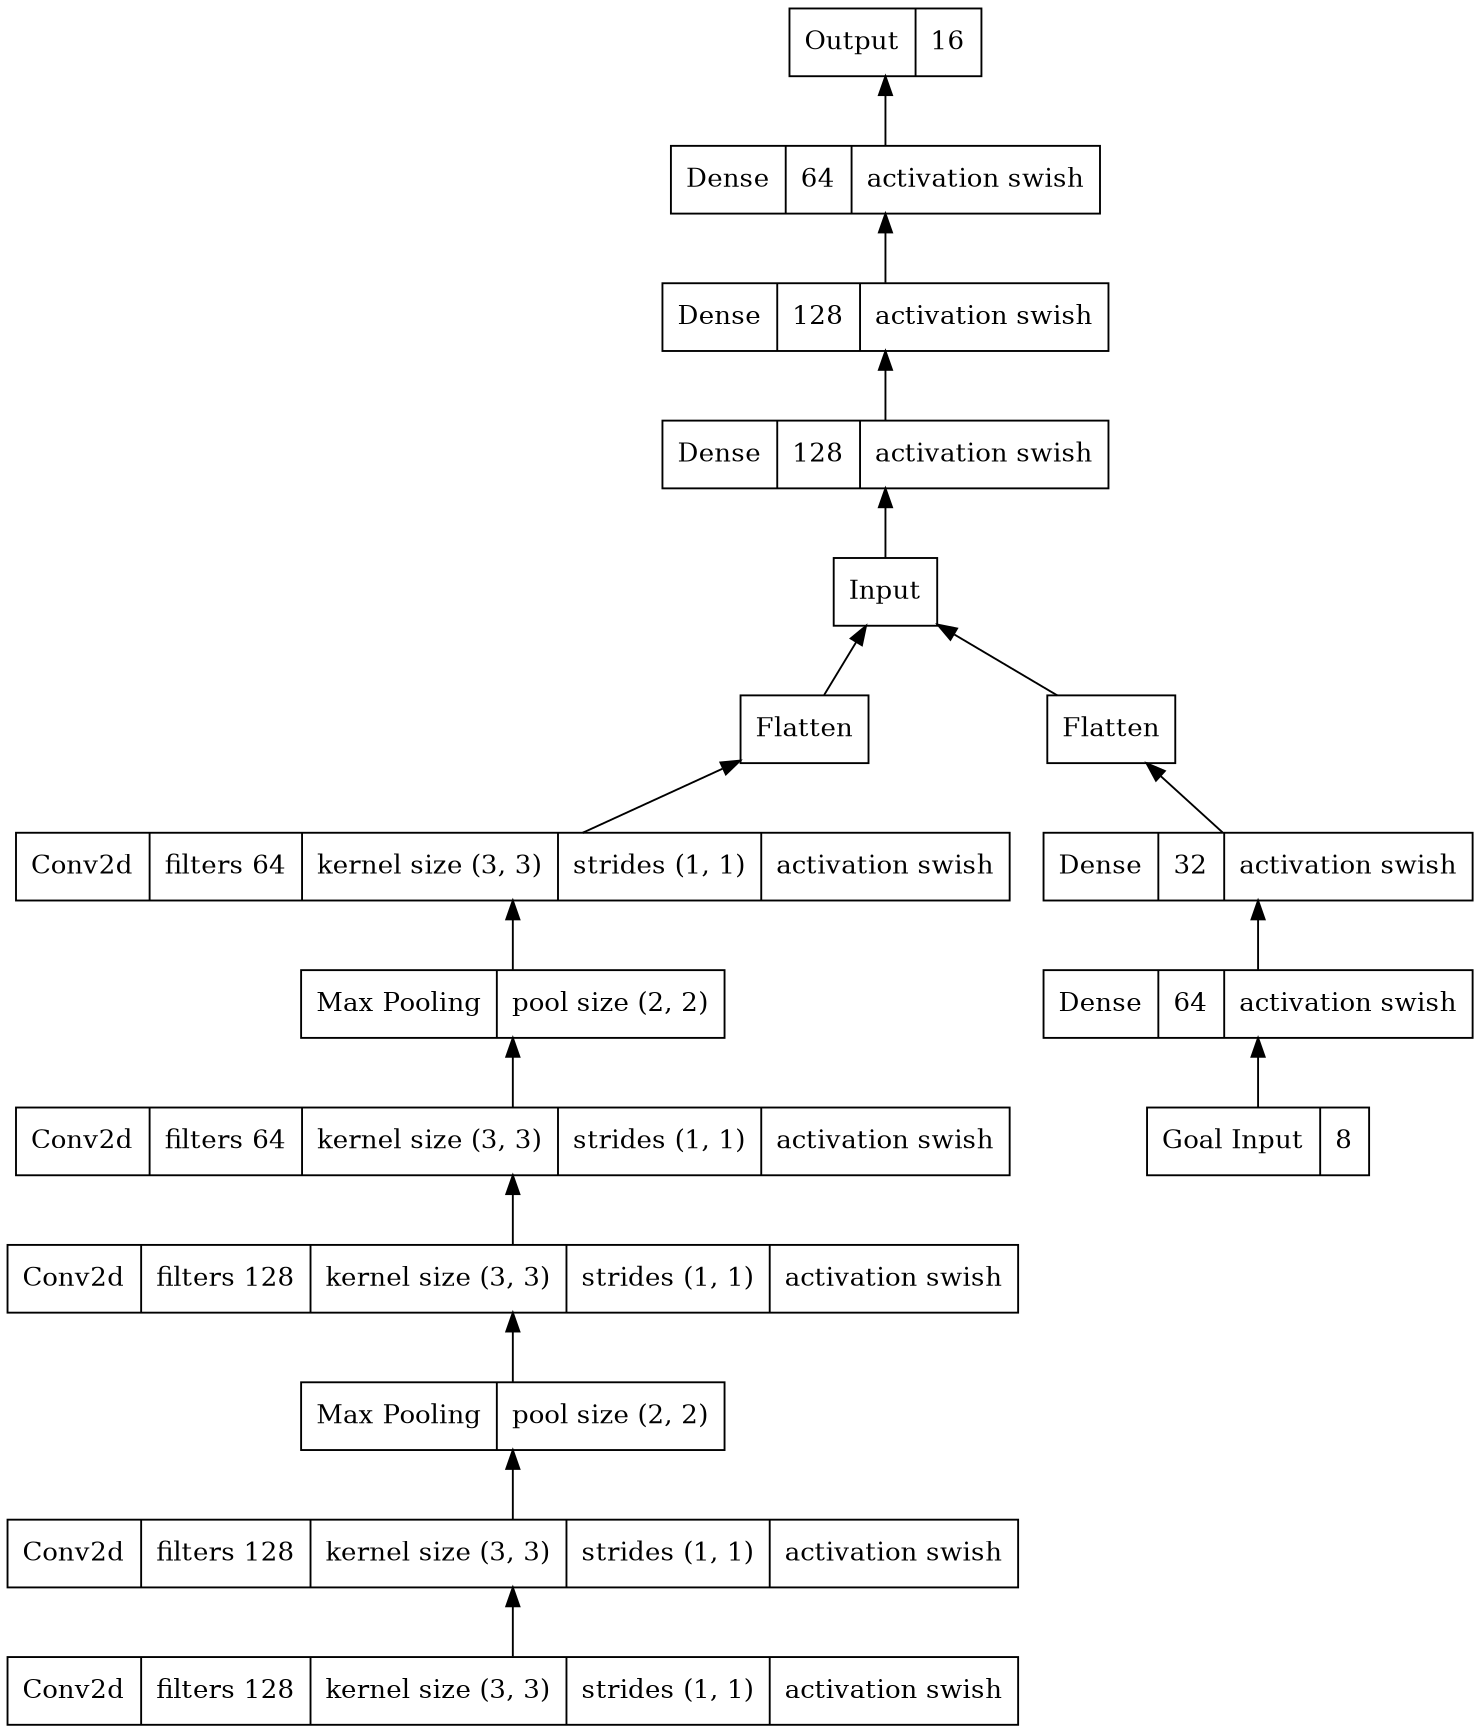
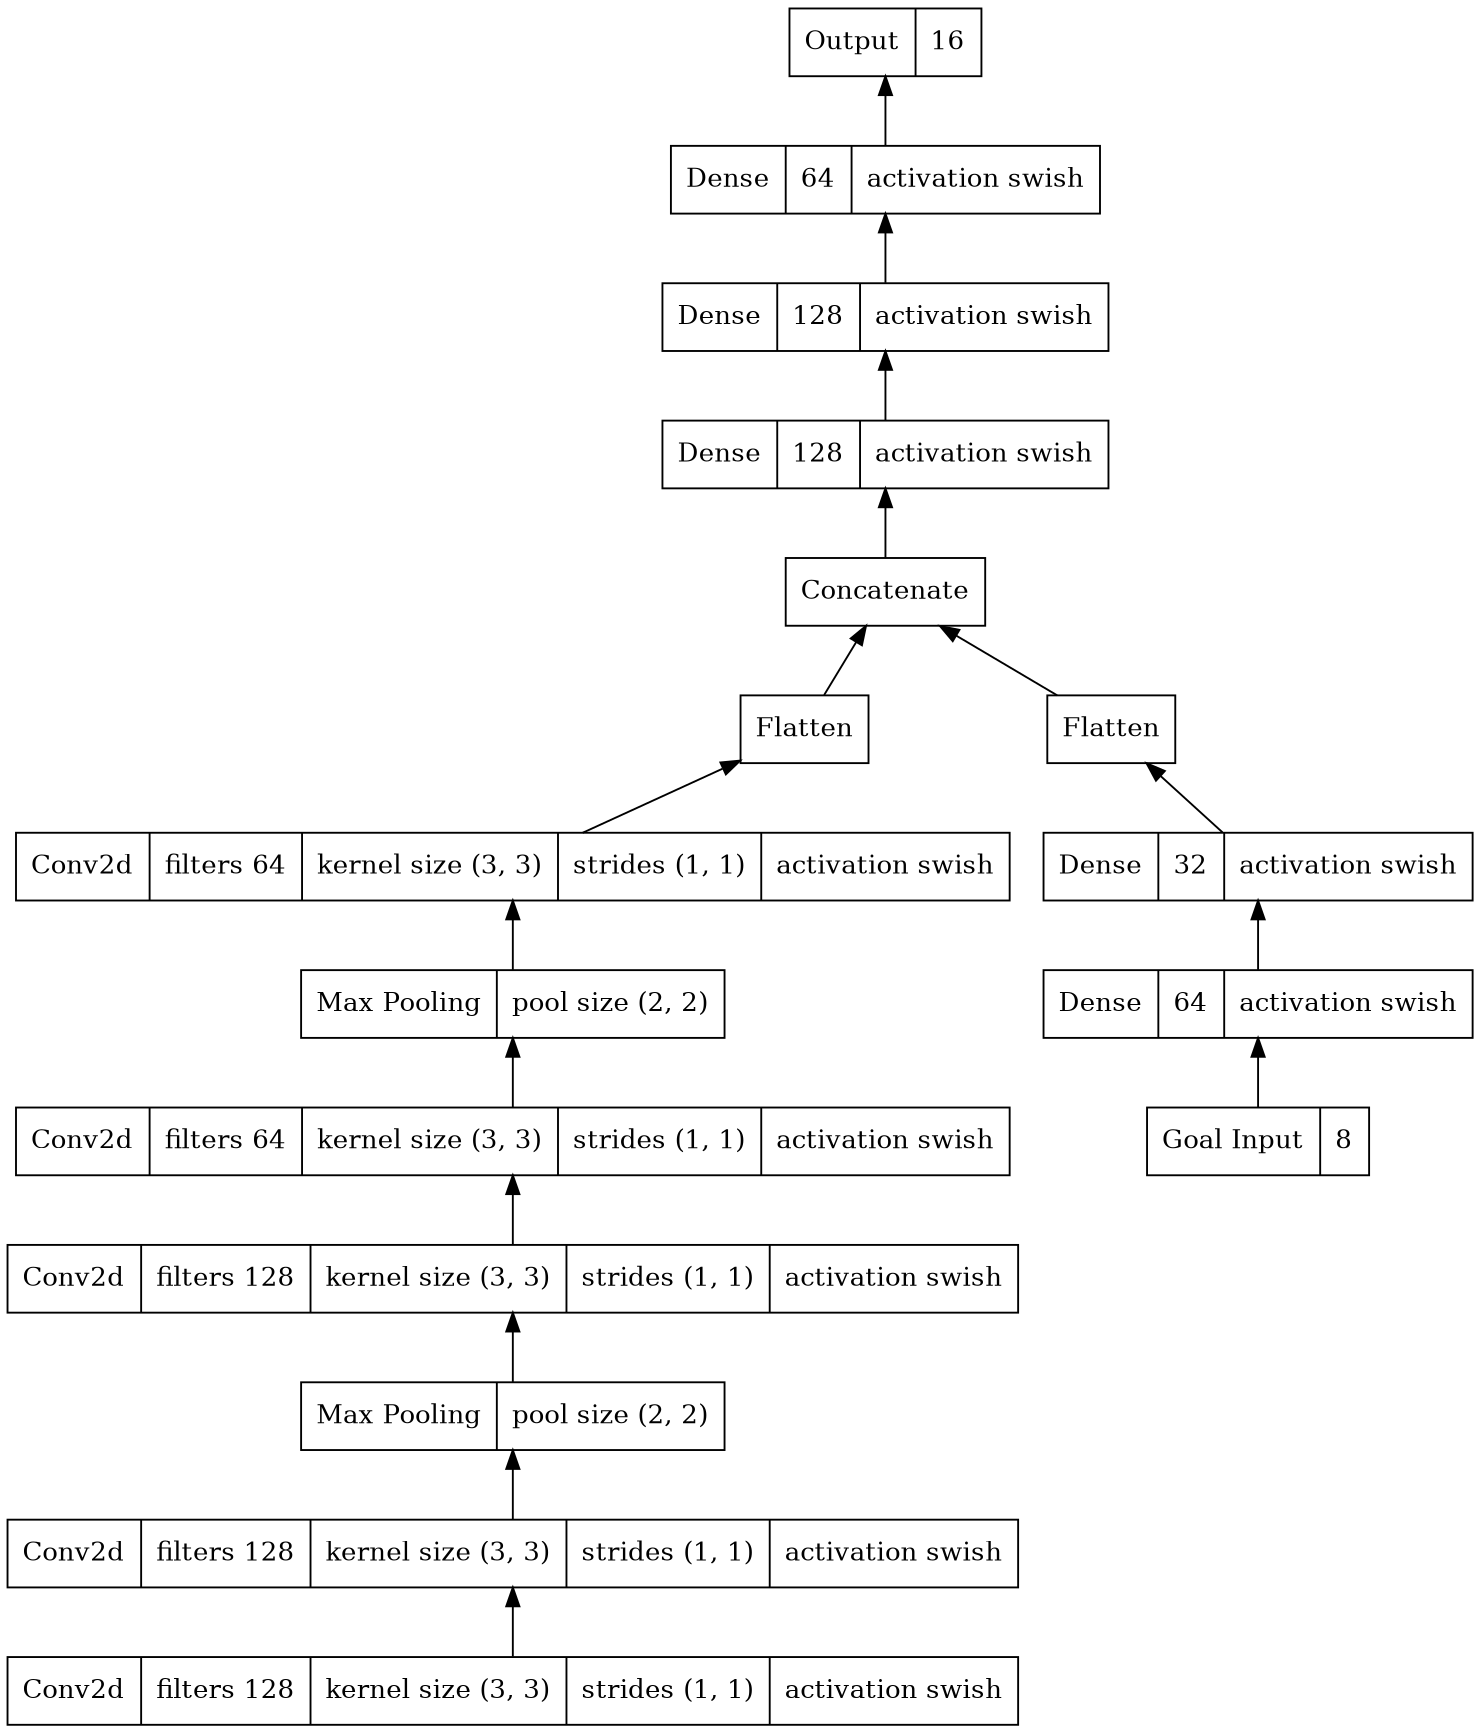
node "Input": label "Input" -> "Concatenate"
